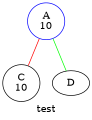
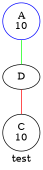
edge "A 10" -- "C 10": now "D" -- "C 10"
